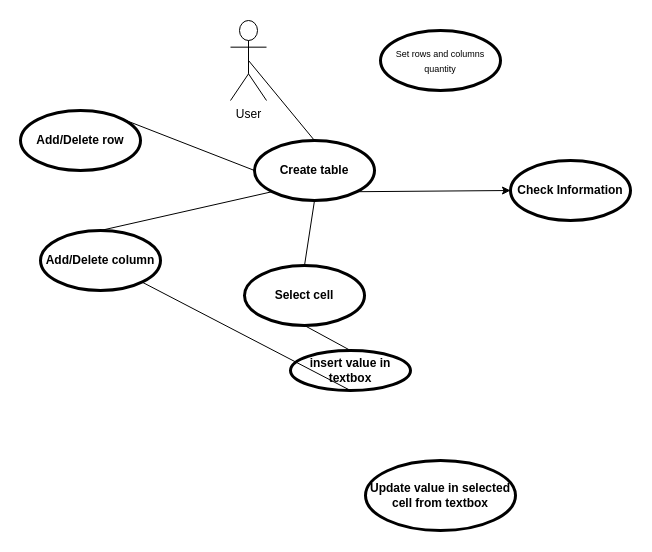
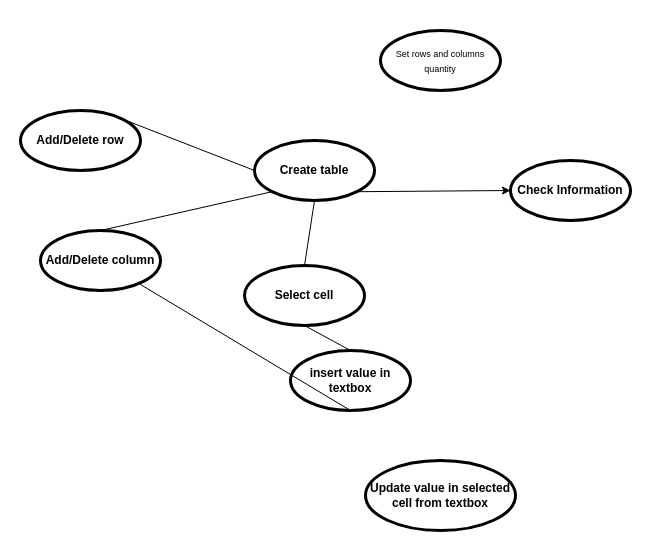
node "User": removed
edge "User" -- "Create table": removed
node "insert value in textbox": size 120x40 -> 120x60
